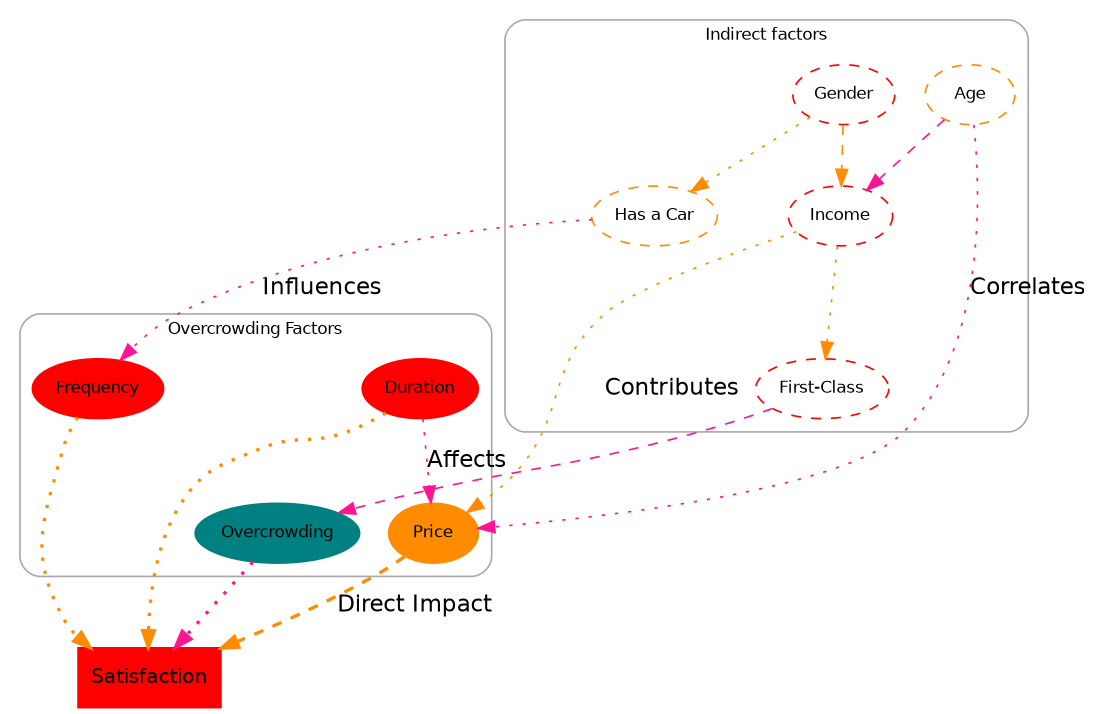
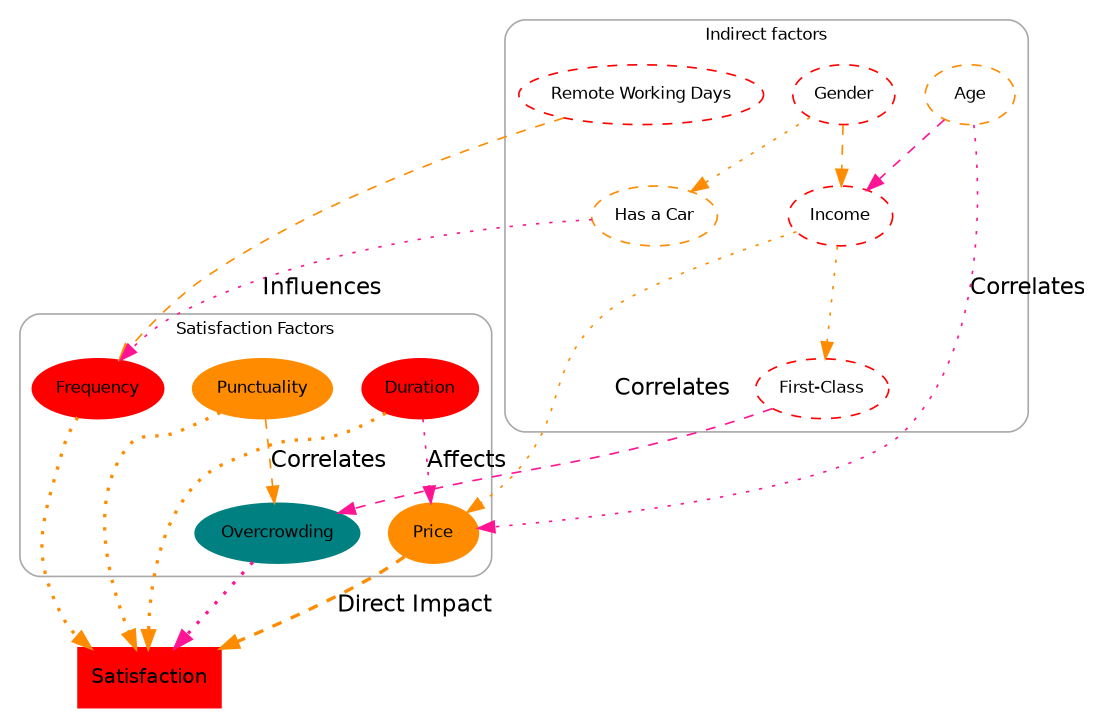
node "Remote Working Days": added
cluster "Overcrowding Factors": label "Overcrowding Factors" -> "Satisfaction Factors"
node "Punctuality": added
edge "Income" -> "Price": label "Contributes" -> "Correlates"
